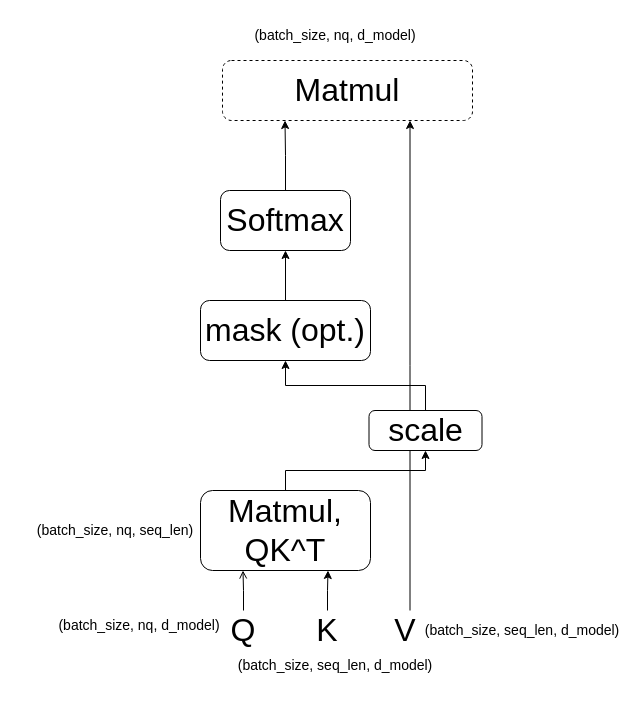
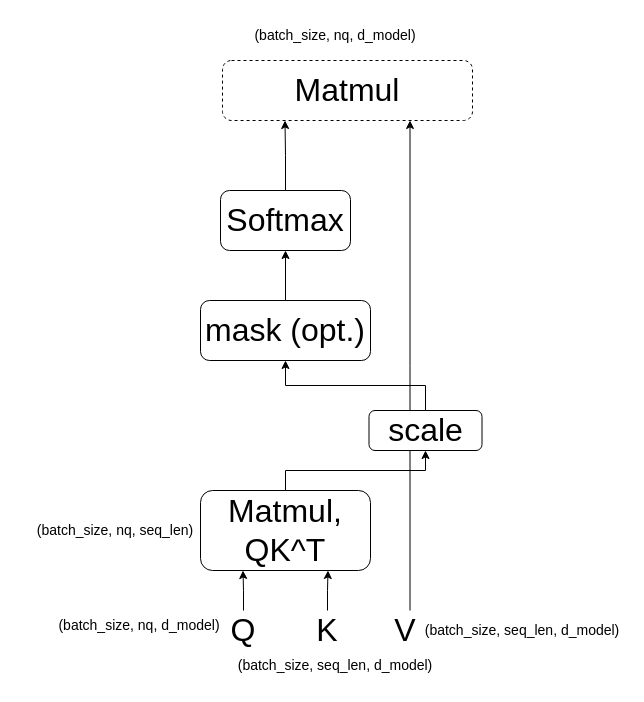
edge "Q" -> "Matmul, QK^T": arrowhead open -> classic
